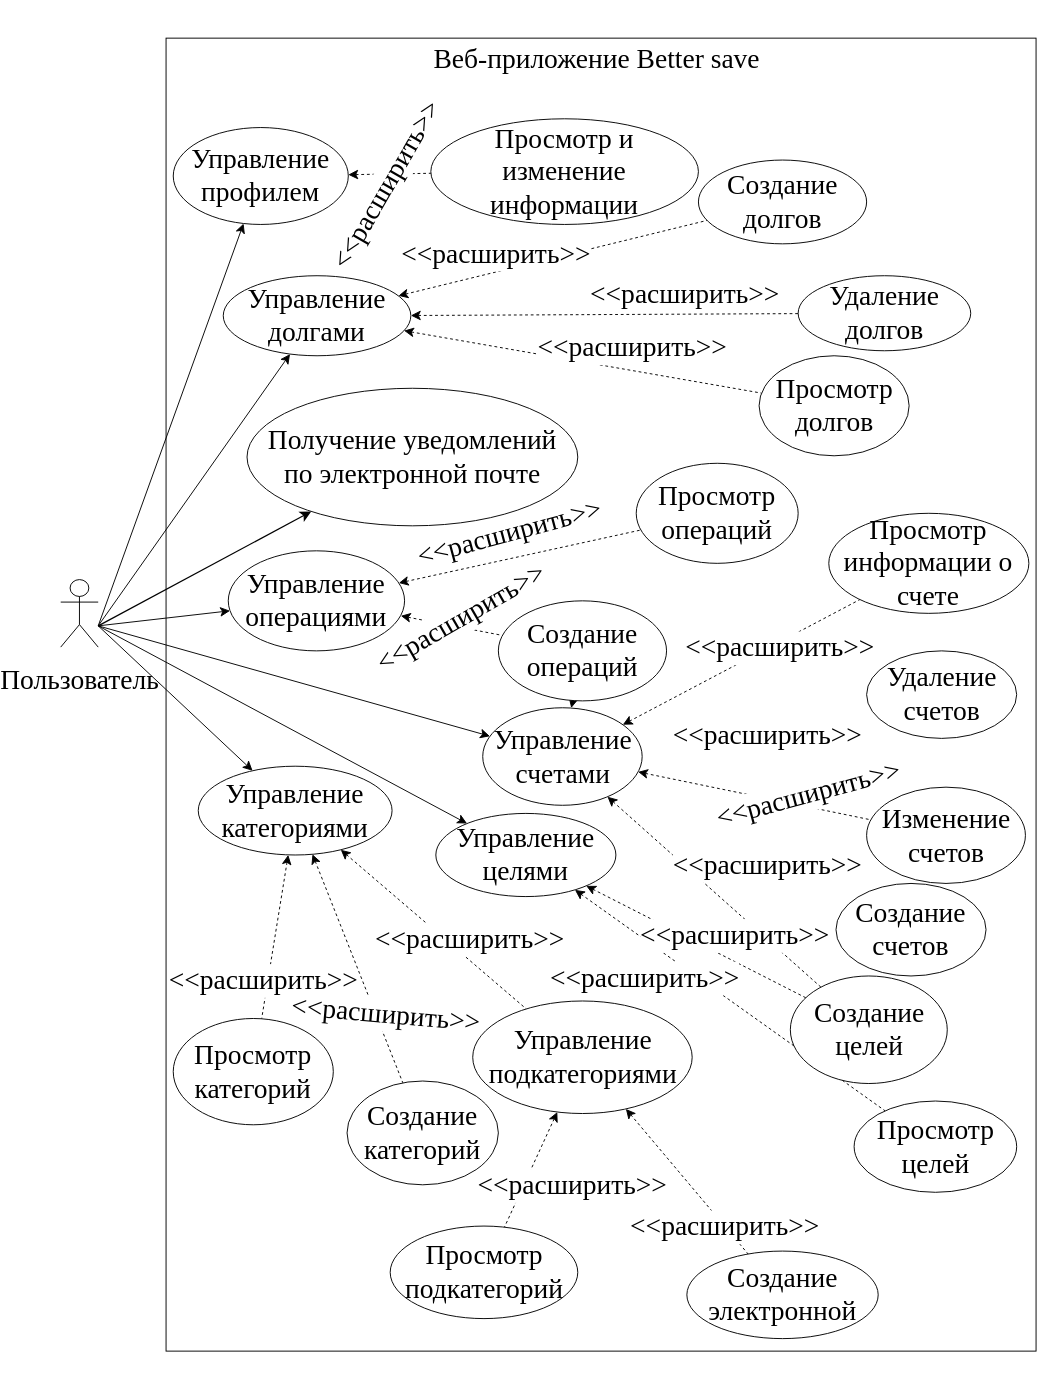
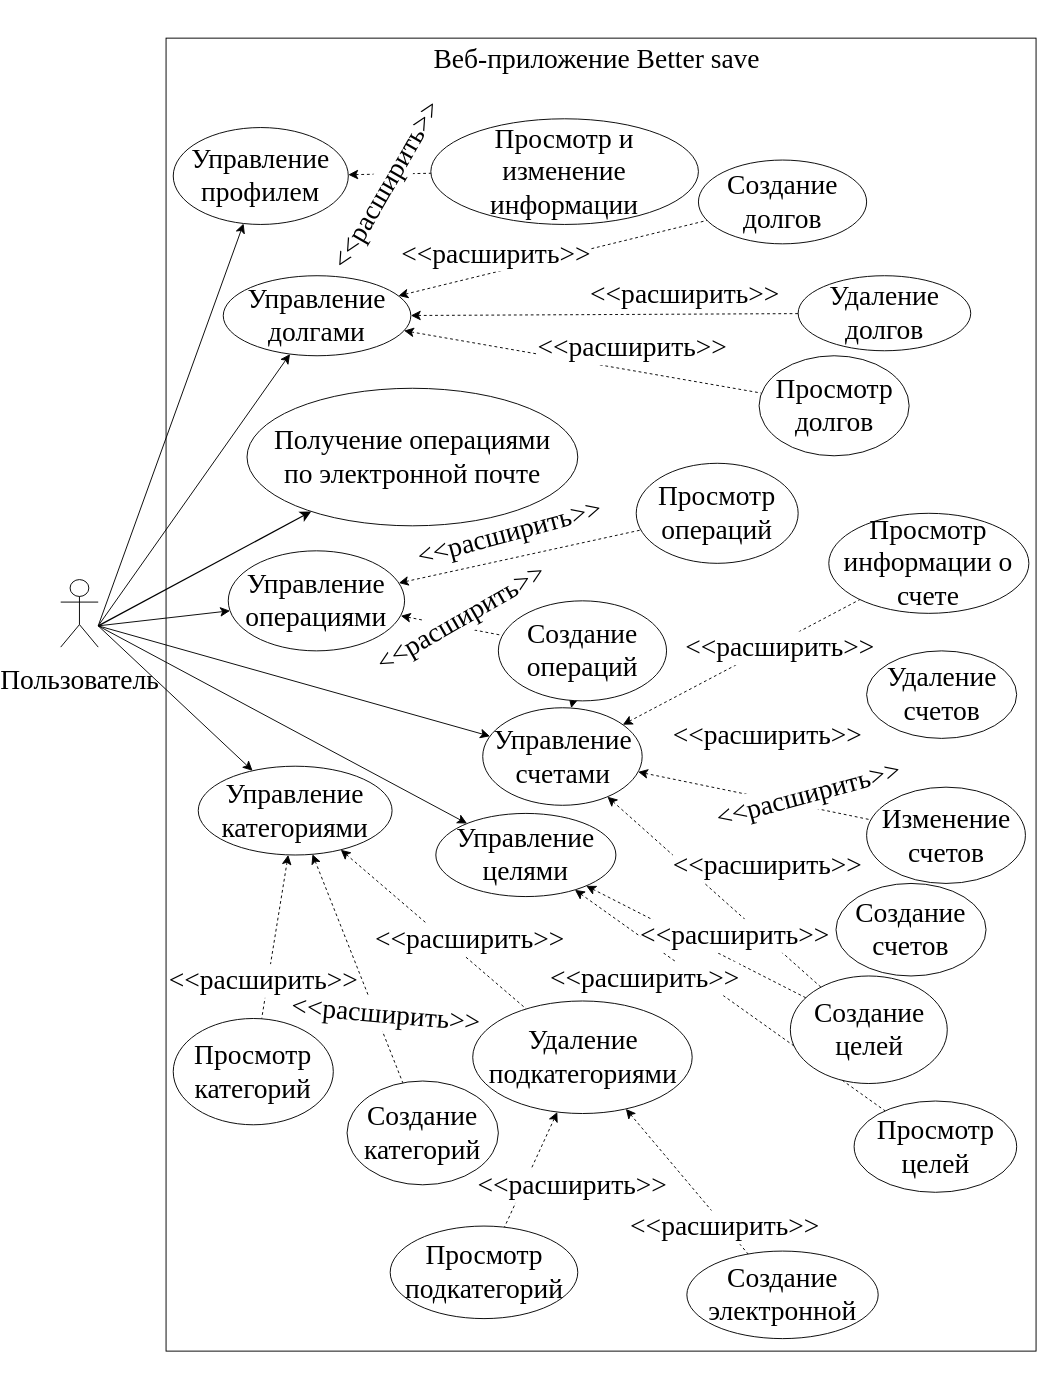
node "Получение уведомлений по электронной почте": label "Получение уведомлений по электронной почте" -> "Получение операциями по электронной почте"
node "Управление подкатегориями": label "Управление подкатегориями" -> "Удаление подкатегориями"
